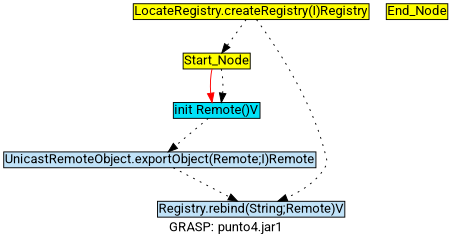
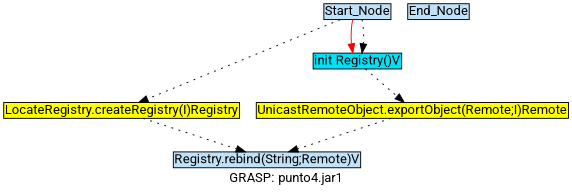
node "End_Node": fillcolor yellow -> #c0e2f8
edge "LocateRegistry.createRegistry(I)Registry" -> "Start_Node": reversed
node "Start_Node": fillcolor yellow -> #c0e2f8
node "init Remote()V": label "init Remote()V" -> "init Registry()V"
node "UnicastRemoteObject.exportObject(Remote;I)Remote": fillcolor #c0e2f8 -> yellow
